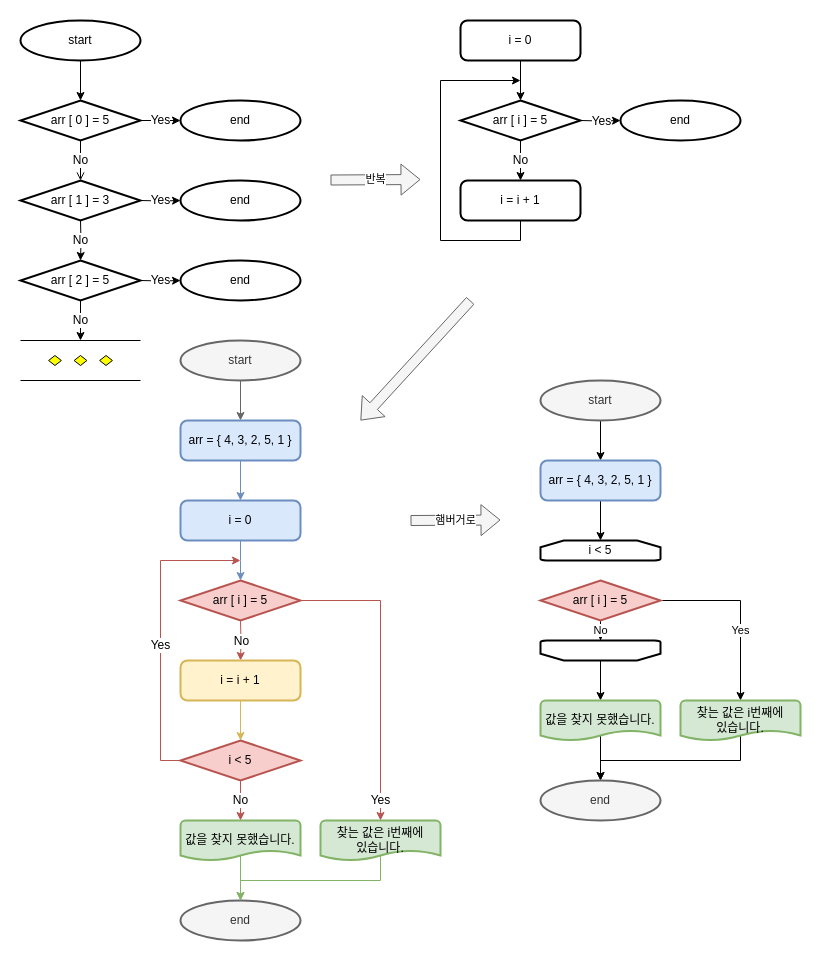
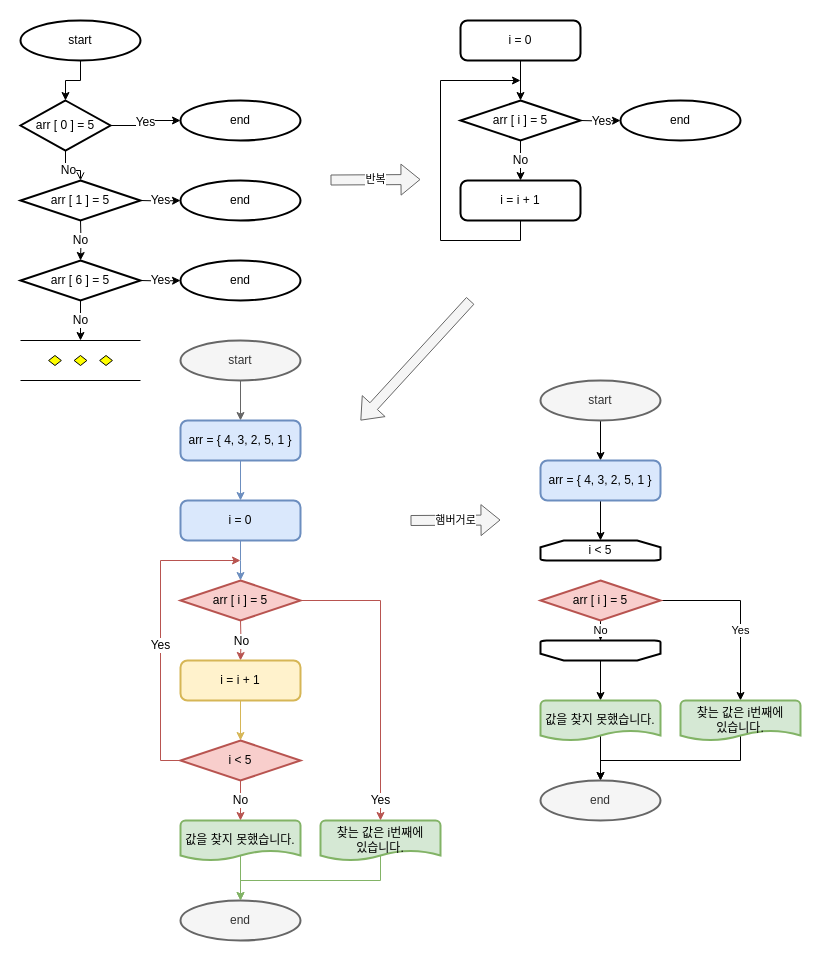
node "arr [ 0 ] = 5": size 120x40 -> 90x50
node "arr [ 1 ] = 3": label "arr [ 1 ] = 3" -> "arr [ 1 ] = 5"
node "arr [ 2 ] = 5": label "arr [ 2 ] = 5" -> "arr [ 6 ] = 5"
